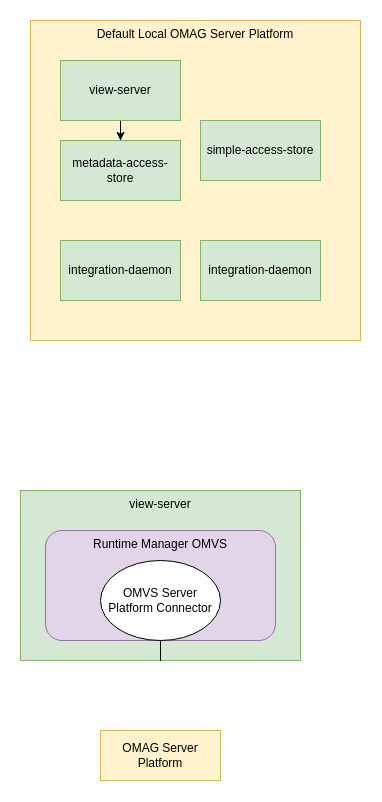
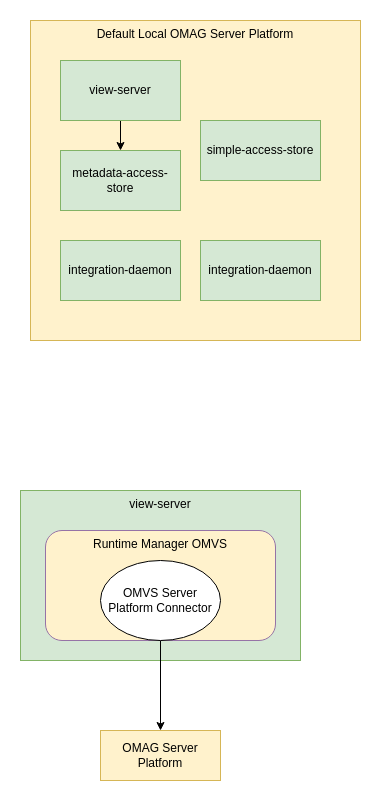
node "metadata-access-store": moved (121, 171) -> (121, 181)
node "Runtime Manager OMVS": fillcolor #e1d5e7 -> #fff2cc
edge "Runtime Manager OMVS" -> "OMVS Server Platform Connector": now "Runtime Manager OMVS" -> "OMAG Server Platform"
